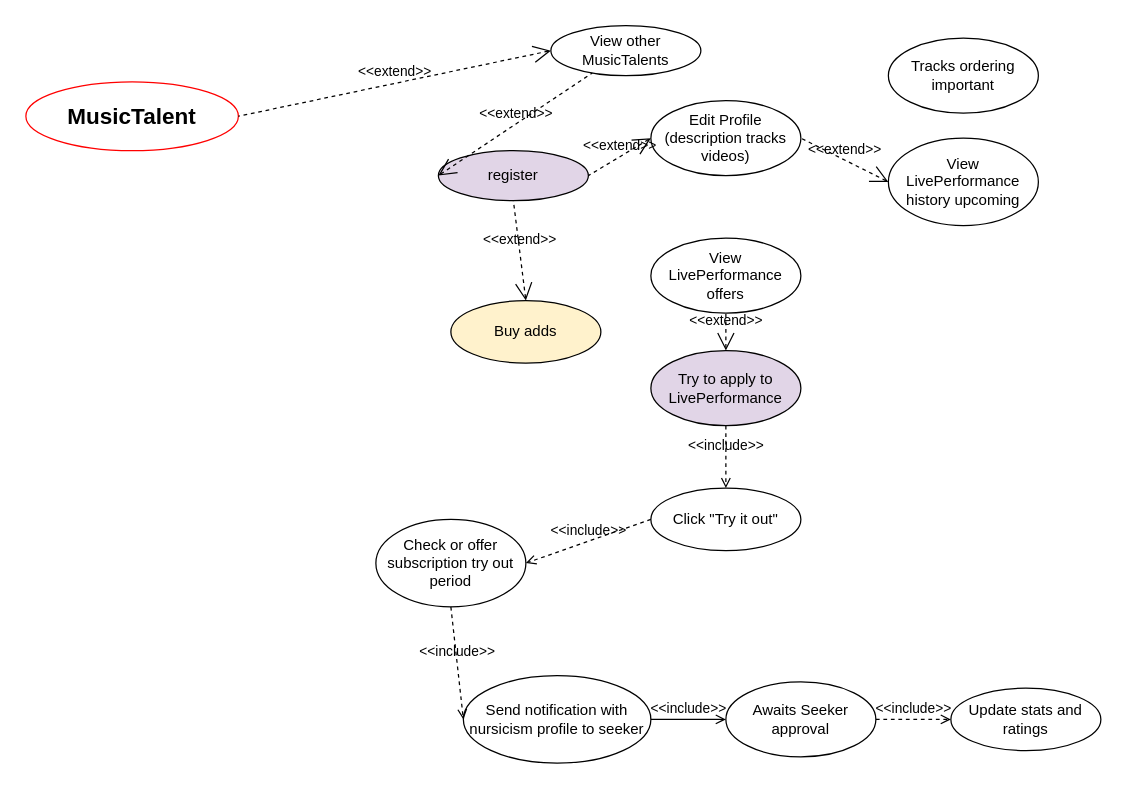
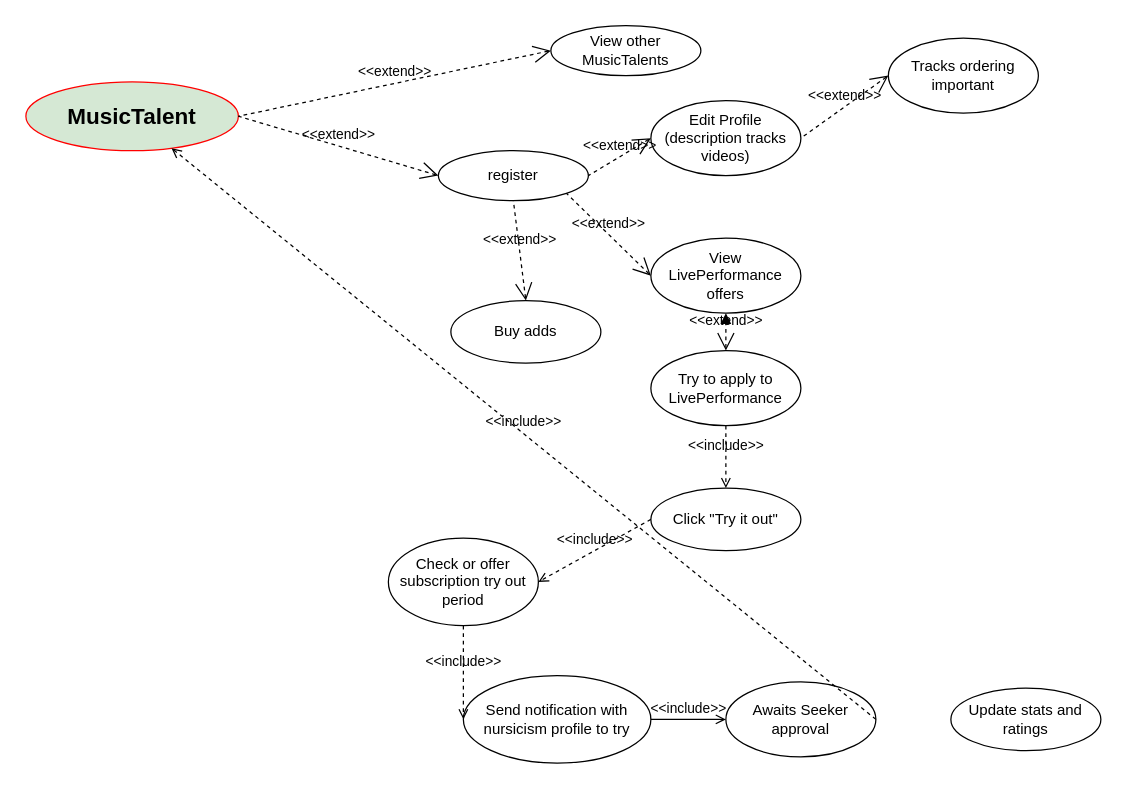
edge "Edit Profile (description tracks videos)" -> "Tracks ordering important": added, label "<<extend>>"
node "MusicTalent": fillcolor #ffffff -> #d5e8d4
edge "View other MusicTalents" -> "register": now "MusicTalent" -> "register"
edge "Edit Profile (description tracks videos)" -> "View LivePerformance history upcoming": removed, label "<<extend>>"
node "register": fillcolor #e1d5e7 -> #ffffff
node "View LivePerformance history upcoming": removed
edge "register" -> "View LivePerformance offers": added, label "<<extend>>"
edge "View LivePerformance offers" -> "Try to apply to LivePerformance": arrowhead none -> block
node "Buy adds": fillcolor #fff2cc -> #ffffff
node "Try to apply to LivePerformance": fillcolor #e1d5e7 -> #ffffff
node "Check or offer subscription try out period": moved (451, 563) -> (463, 582)
node "Send notification with nursicism profile to seeker": label "Send notification with nursicism profile to seeker" -> "Send notification with nursicism profile to try"
edge "Awaits Seeker approval" -> "Update stats and ratings": now "Awaits Seeker approval" -> "MusicTalent"
